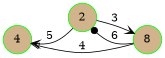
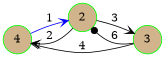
edge "4" -> "2": added, label "1"
edge "2" -> "4": label "5" -> "2"
node "8": label "8" -> "3"
